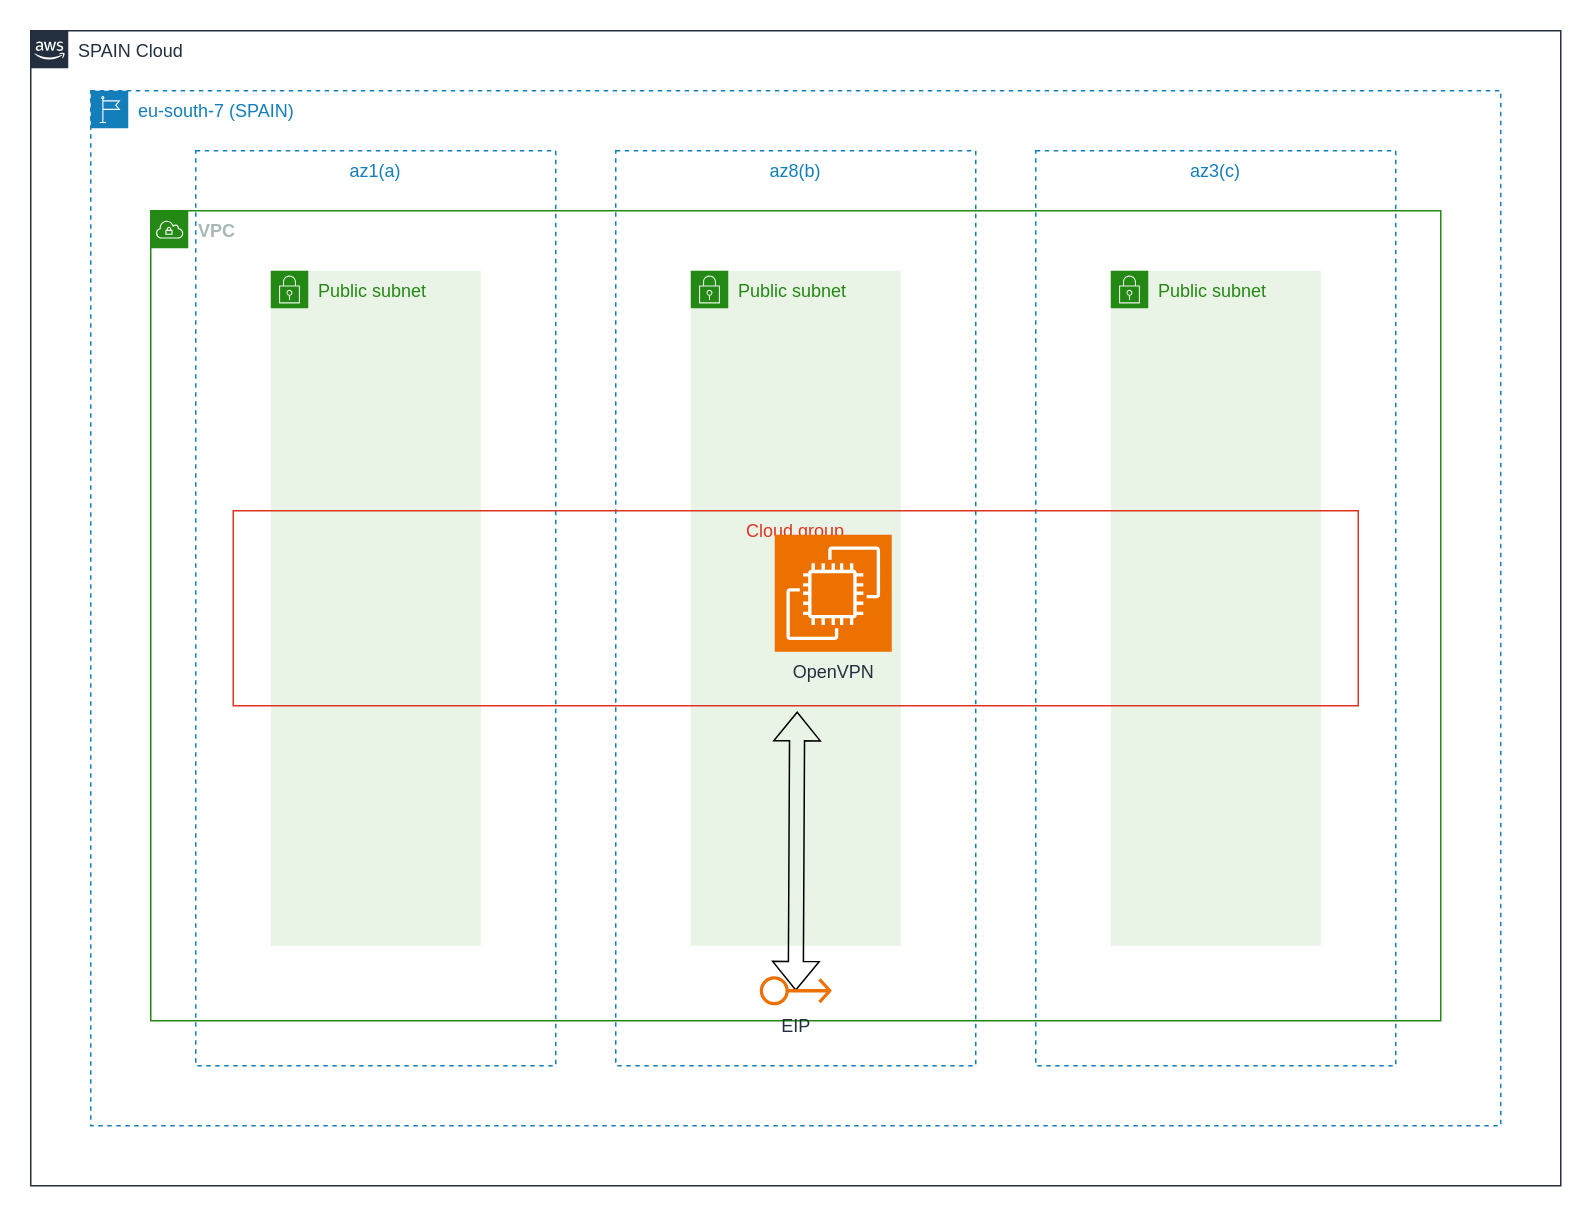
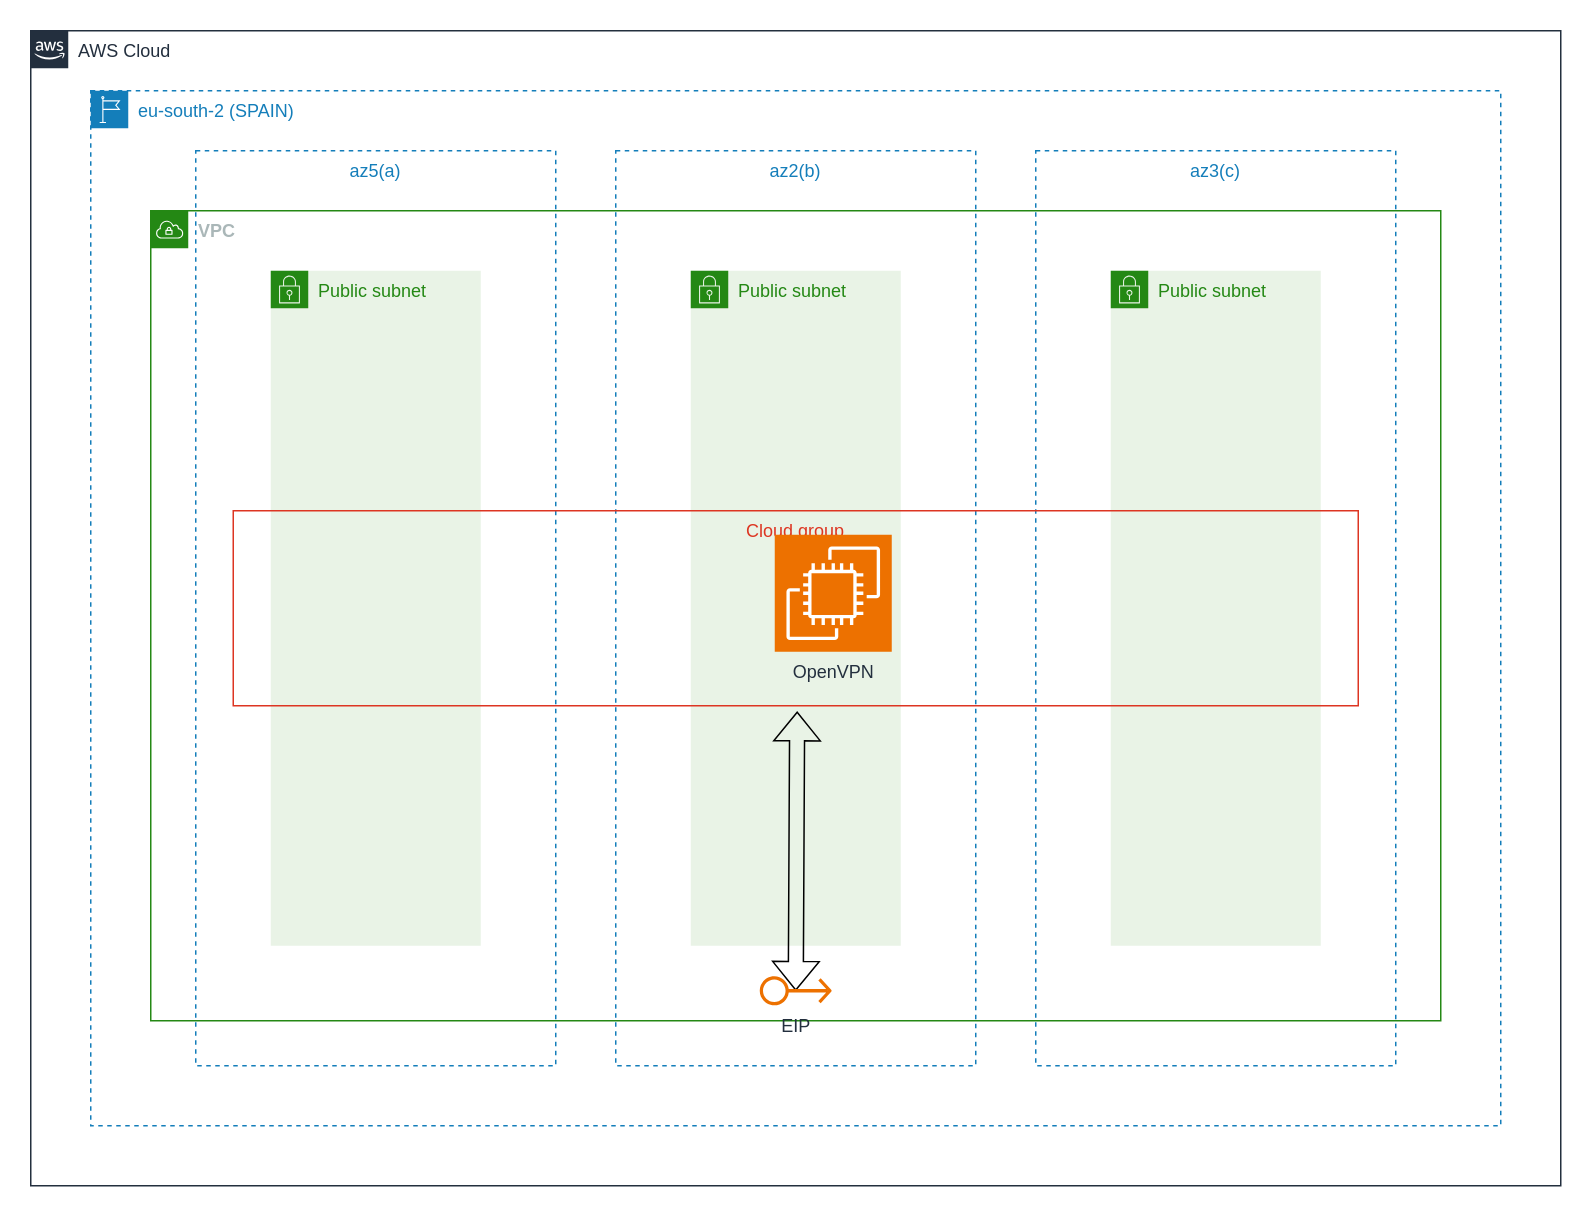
node "SPAIN Cloud": label "SPAIN Cloud" -> "AWS Cloud"
node "eu-south-7 (SPAIN)": label "eu-south-7 (SPAIN)" -> "eu-south-2 (SPAIN)"
node "az1(a)": label "az1(a)" -> "az5(a)"
node "az8(b)": label "az8(b)" -> "az2(b)"
